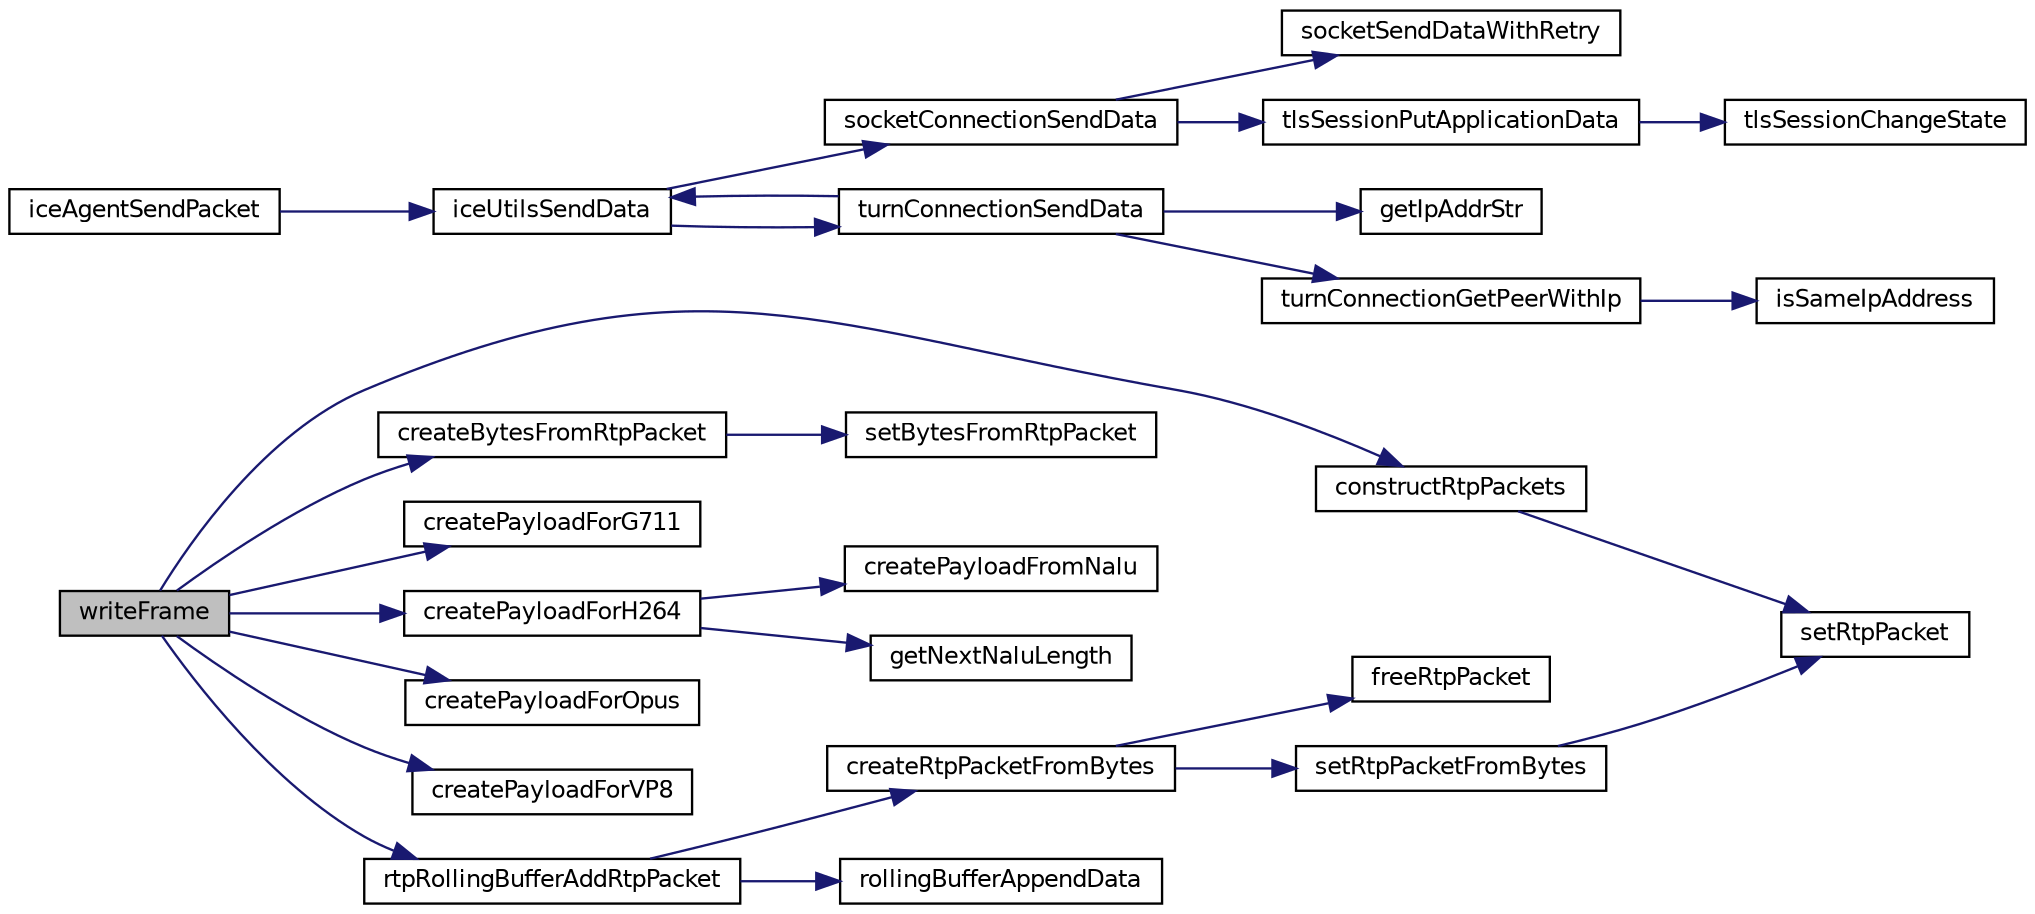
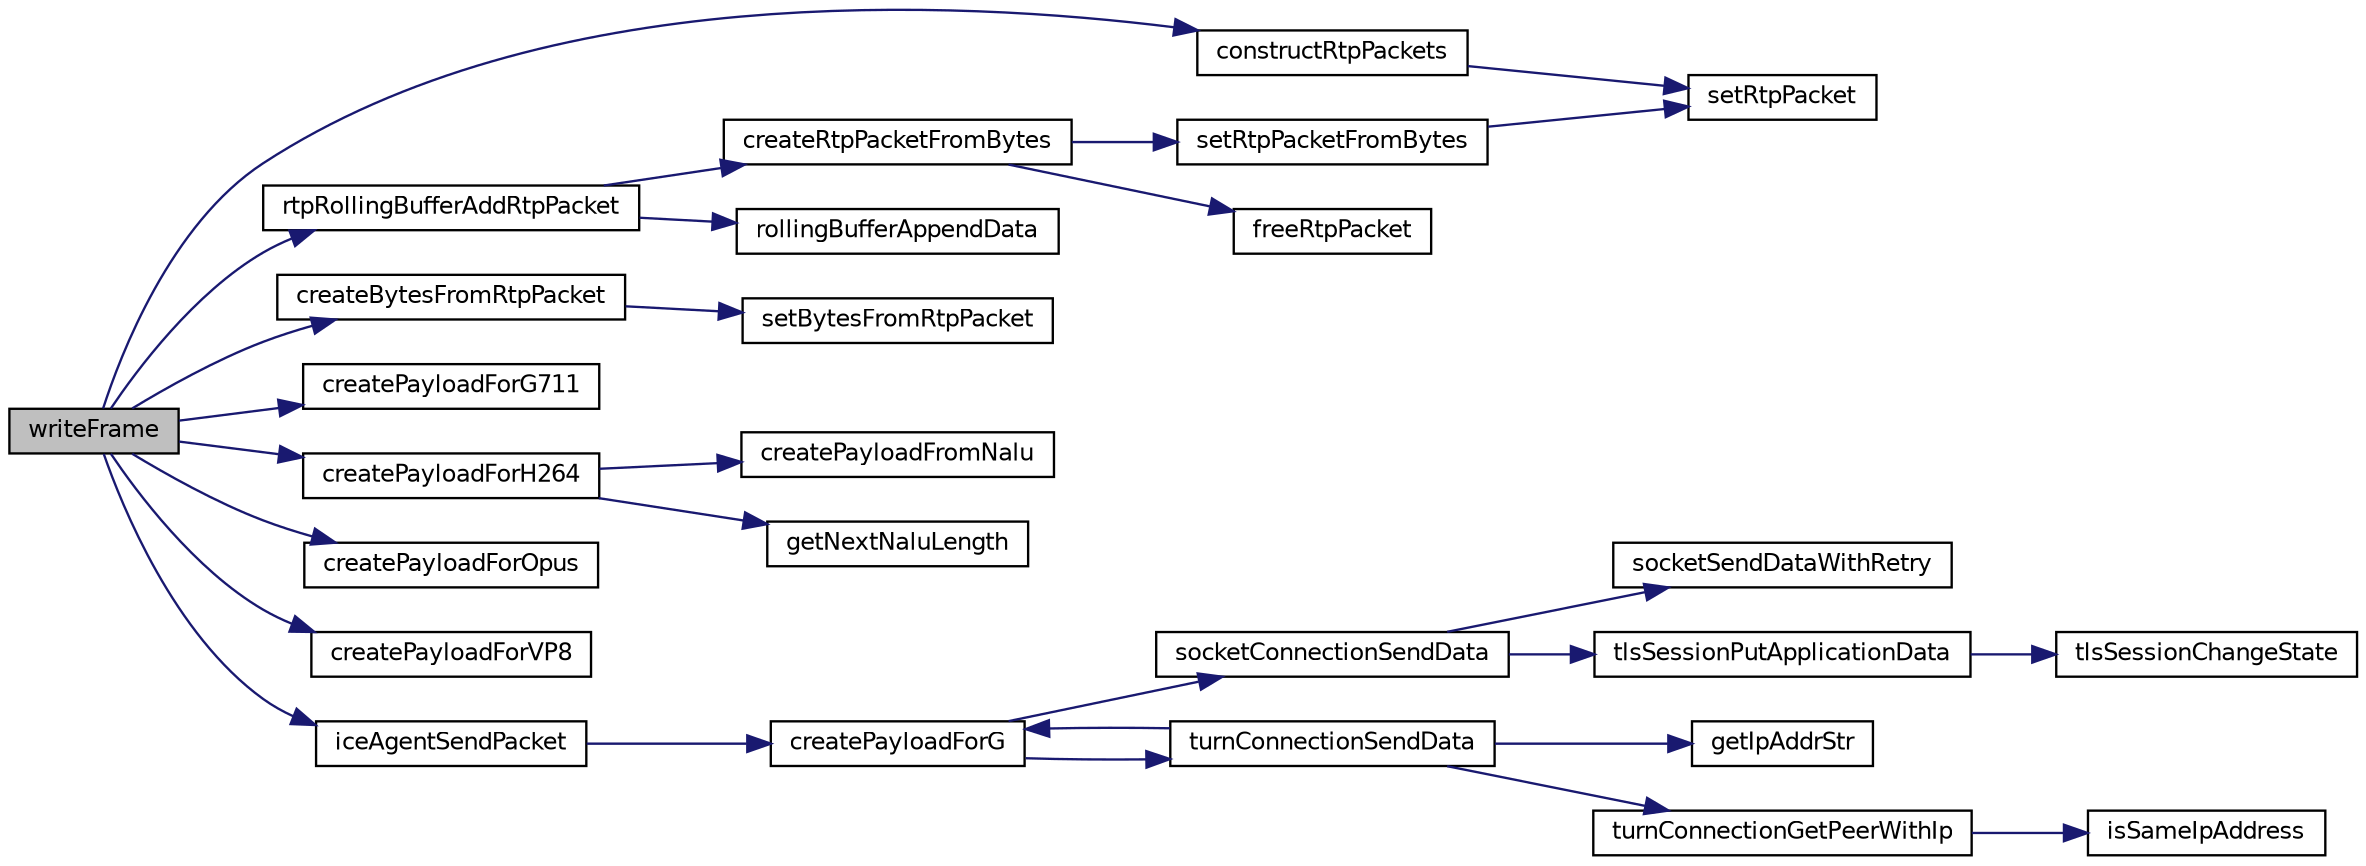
node "iceUtilsSendData": label "iceUtilsSendData" -> "createPayloadForG"
edge "writeFrame" -> "iceAgentSendPacket": added
